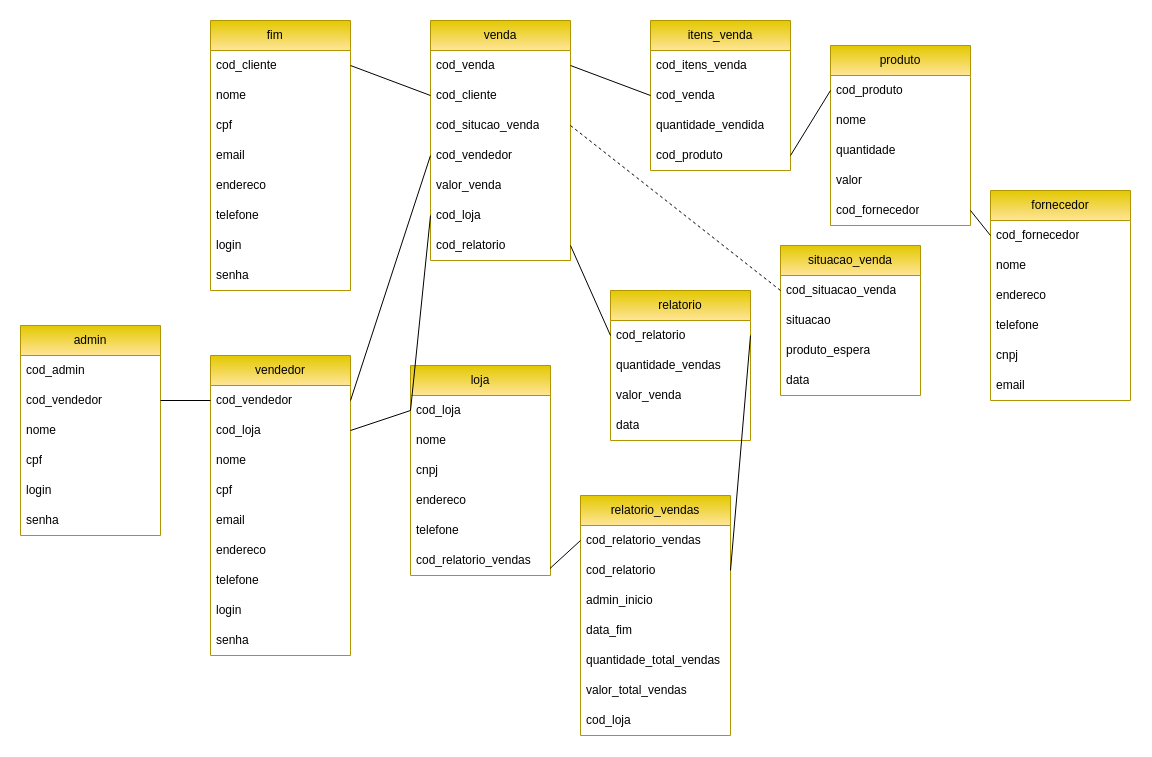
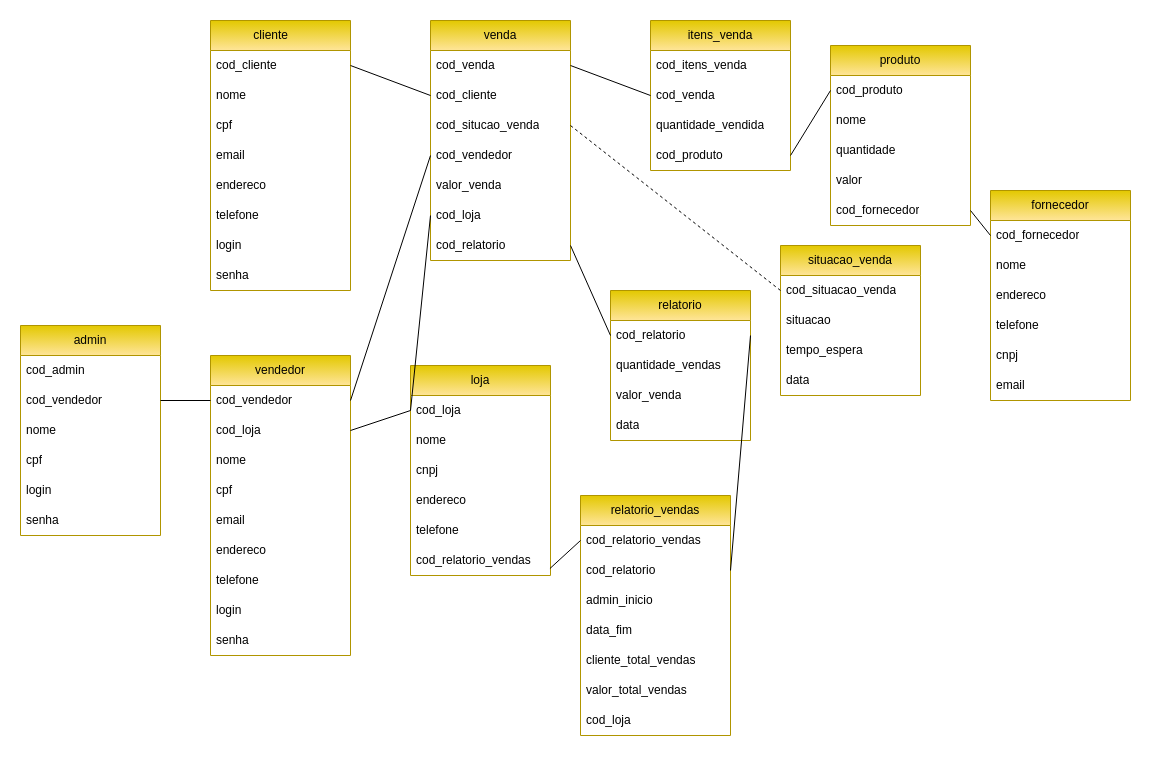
node "fim": label "fim" -> "cliente"
node "produto_espera": label "produto_espera" -> "tempo_espera"
node "quantidade_total_vendas": label "quantidade_total_vendas" -> "cliente_total_vendas"
